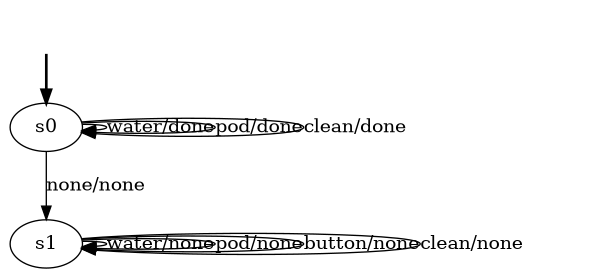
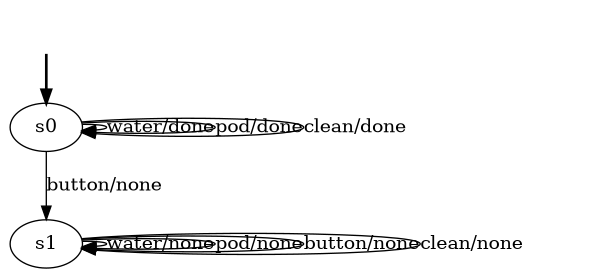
edge "s0" -> "s1": label "none/none" -> "button/none"
